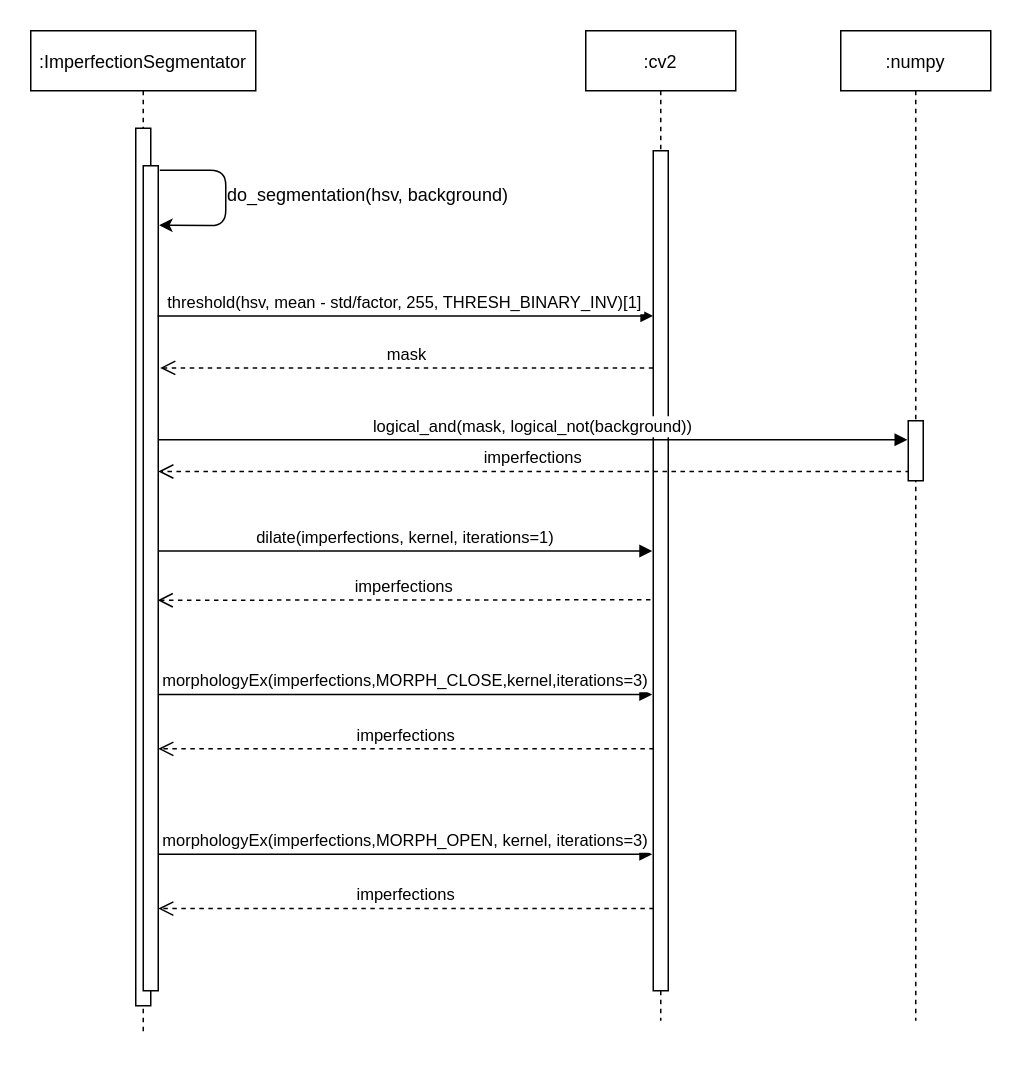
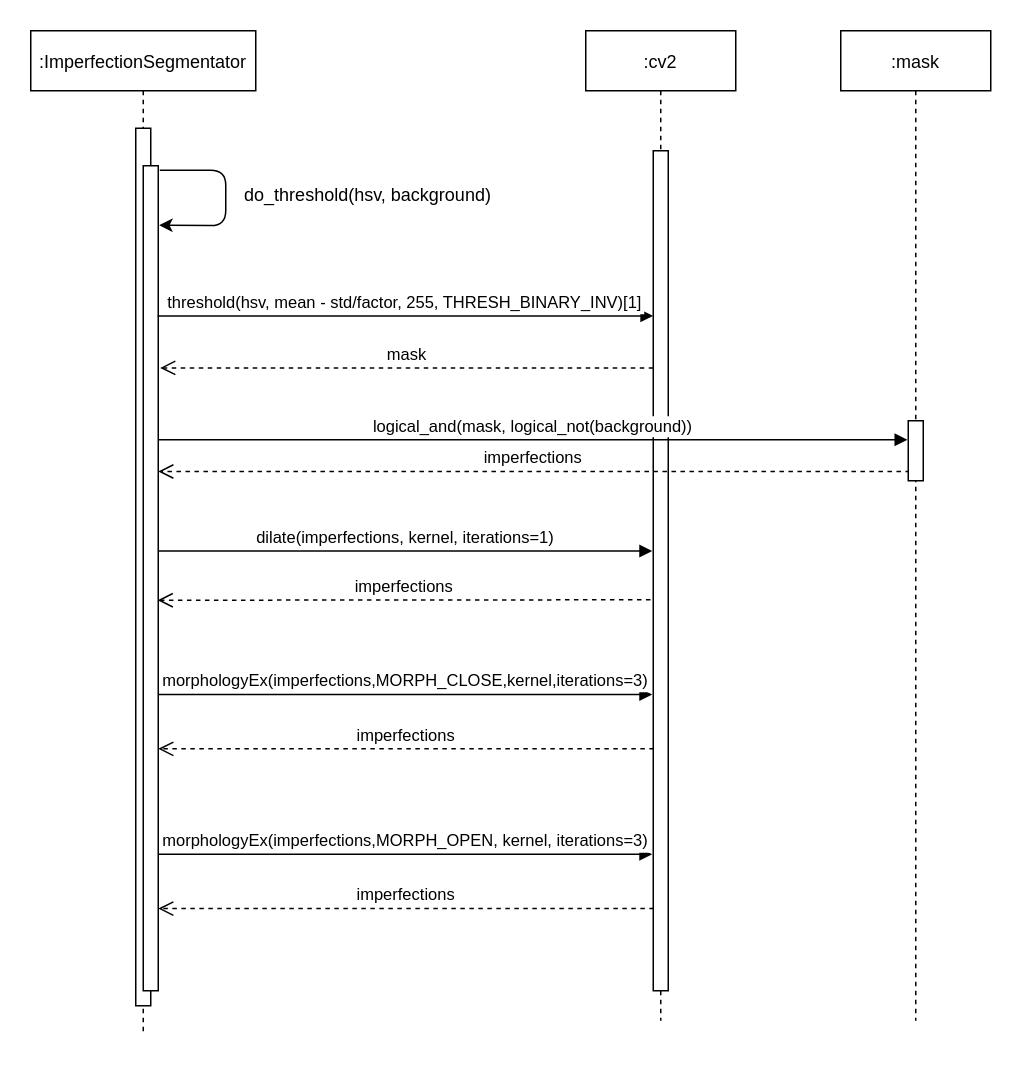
node ":numpy": label ":numpy" -> ":mask"
node "do_segmentation(hsv, background)": label "do_segmentation(hsv, background)" -> "do_threshold(hsv, background)"
